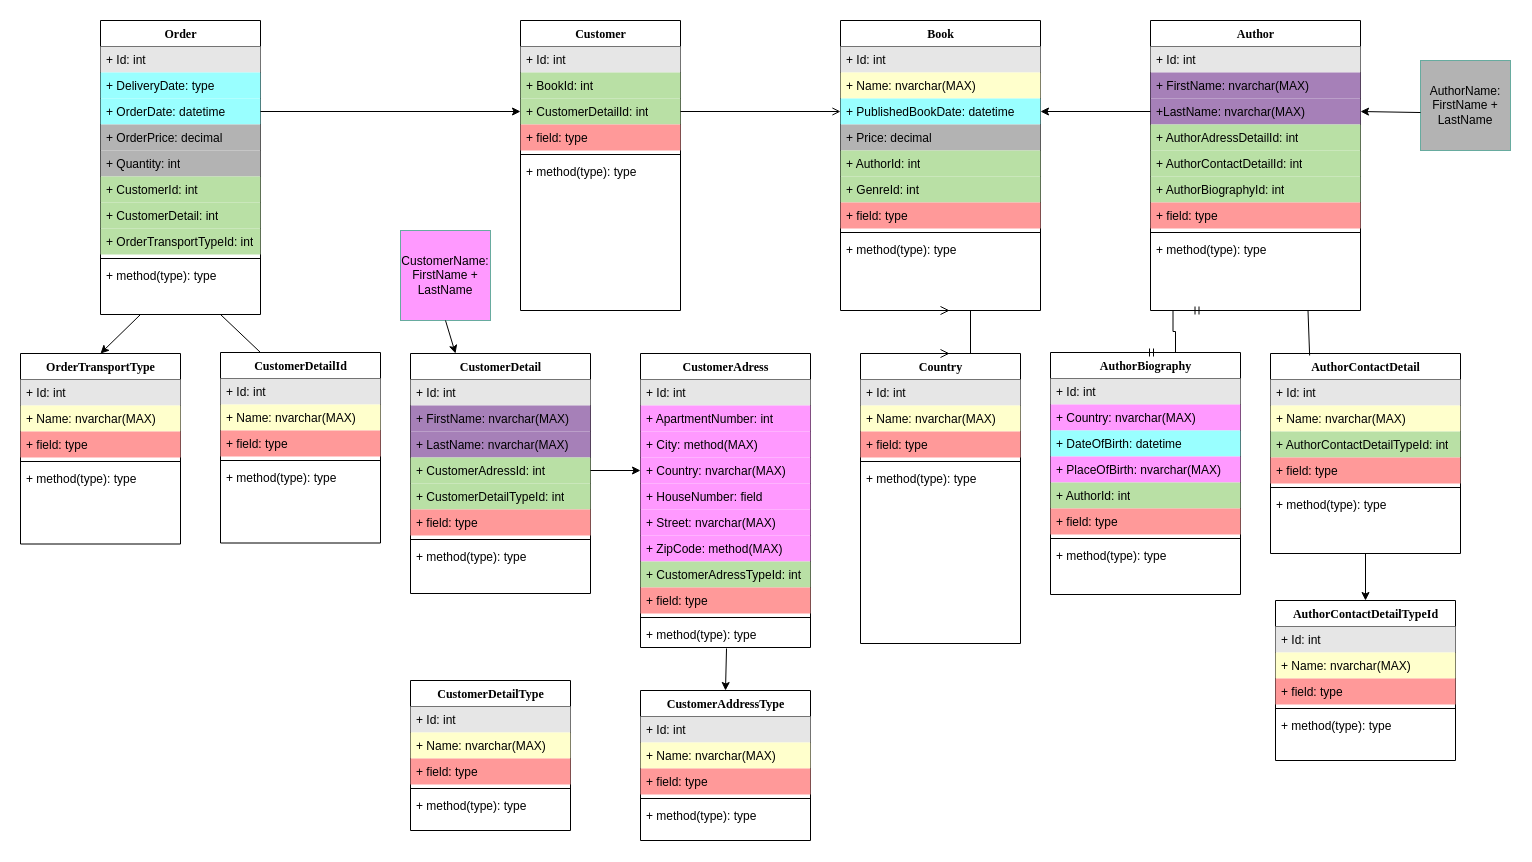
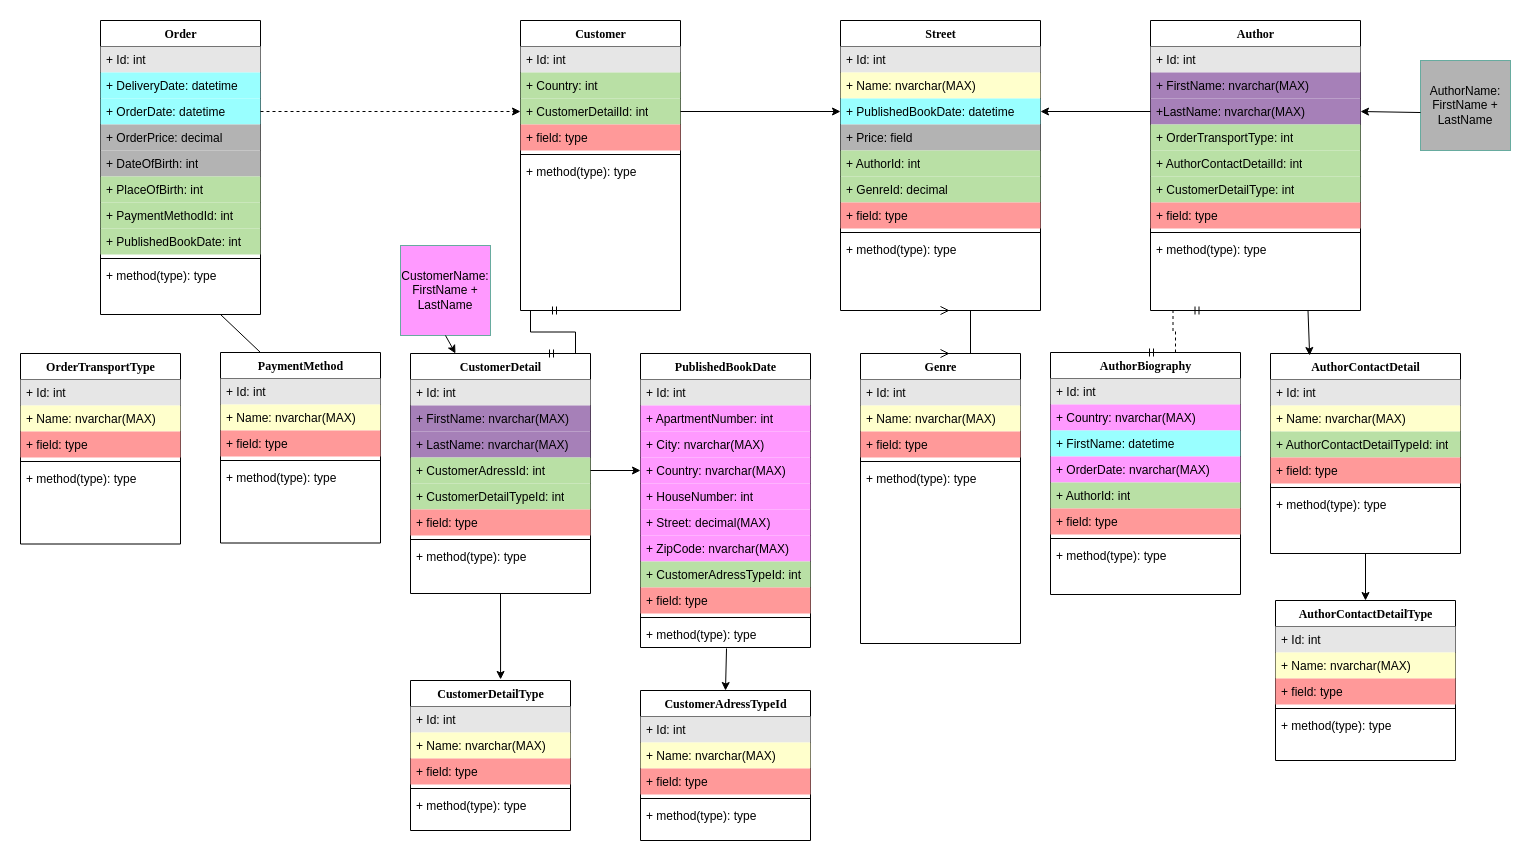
node "Book": label "Book" -> "Street"
node "+ DeliveryDate: type": label "+ DeliveryDate: type" -> "+ DeliveryDate: datetime"
node "+ BookId: int": label "+ BookId: int" -> "+ Country: int"
edge "+ OrderDate: datetime" -> "+ CustomerDetailId: int": style solid -> dashed
edge "+ CustomerDetailId: int" -> "+ PublishedBookDate: datetime": arrowhead open -> classic
node "+ Price: decimal": label "+ Price: decimal" -> "+ Price: field"
node "+ AuthorAdressDetailId: int": label "+ AuthorAdressDetailId: int" -> "+ OrderTransportType: int"
node "+ Quantity: int": label "+ Quantity: int" -> "+ DateOfBirth: int"
node "+ CustomerId: int": label "+ CustomerId: int" -> "+ PlaceOfBirth: int"
node "+ GenreId: int": label "+ GenreId: int" -> "+ GenreId: decimal"
node "+ AuthorBiographyId: int": label "+ AuthorBiographyId: int" -> "+ CustomerDetailType: int"
node "+ CustomerDetail: int": label "+ CustomerDetail: int" -> "+ PaymentMethodId: int"
node "+ OrderTransportTypeId: int": label "+ OrderTransportTypeId: int" -> "+ PublishedBookDate: int"
node "CustomerName: FirstName + LastName": moved (446, 276) -> (446, 291)
edge "Order" -> "OrderTransportType": removed
edge "Customer" -- "CustomerDetail": added
edge "Author" -- "AuthorBiography": style solid -> dashed
edge "Author" -- "AuthorContactDetail": arrowhead none -> classic
node "CustomerDetailId": label "CustomerDetailId" -> "PaymentMethod"
node "CustomerAdress": label "CustomerAdress" -> "PublishedBookDate"
node "Country": label "Country" -> "Genre"
node "+ DateOfBirth: datetime": label "+ DateOfBirth: datetime" -> "+ FirstName: datetime"
node "+ City: method(MAX)": label "+ City: method(MAX)" -> "+ City: nvarchar(MAX)"
node "+ PlaceOfBirth: nvarchar(MAX)": label "+ PlaceOfBirth: nvarchar(MAX)" -> "+ OrderDate: nvarchar(MAX)"
node "+ HouseNumber: field": label "+ HouseNumber: field" -> "+ HouseNumber: int"
node "+ Street: nvarchar(MAX)": label "+ Street: nvarchar(MAX)" -> "+ Street: decimal(MAX)"
node "+ ZipCode: method(MAX)": label "+ ZipCode: method(MAX)" -> "+ ZipCode: nvarchar(MAX)"
node "AuthorContactDetailTypeId": label "AuthorContactDetailTypeId" -> "AuthorContactDetailType"
edge "CustomerDetail" -> "CustomerDetailType": added
node "CustomerAddressType": label "CustomerAddressType" -> "CustomerAdressTypeId"
